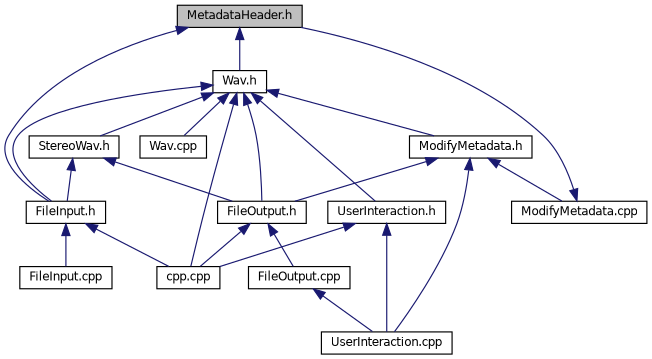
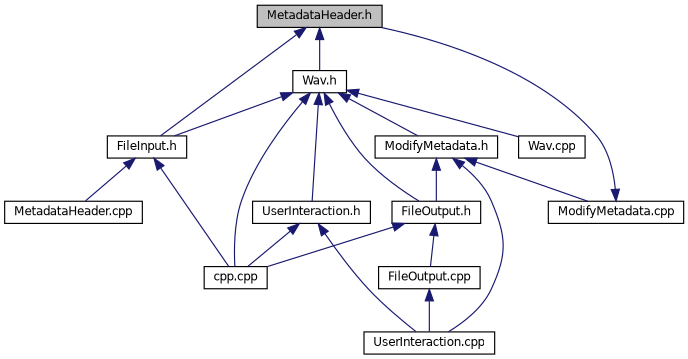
node "StereoWav.h": removed
node "FileInput.cpp": label "FileInput.cpp" -> "MetadataHeader.cpp"
